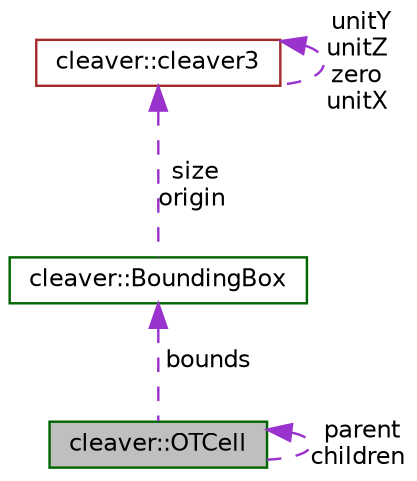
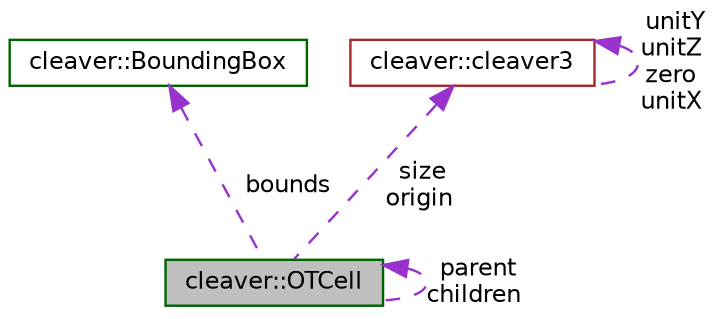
edge "cleaver::BoundingBox" -> "cleaver::cleaver3": now "cleaver::OTCell" -> "cleaver::cleaver3"
